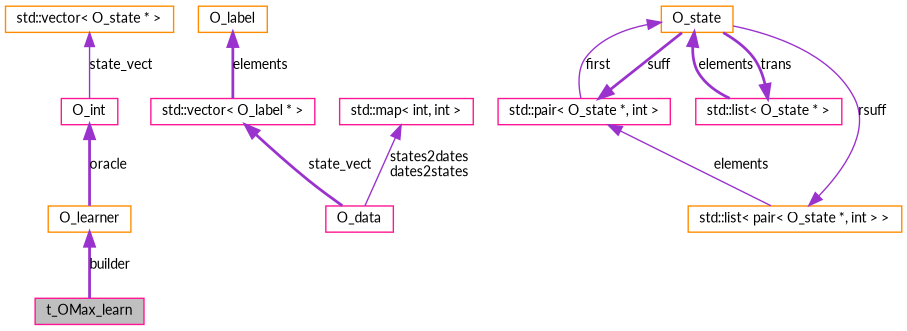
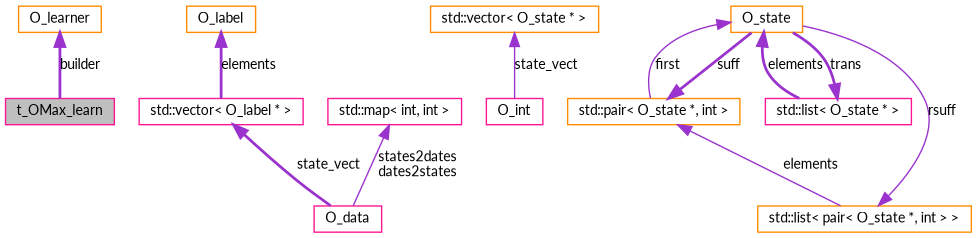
node "std::pair< O_state *, int >": color deeppink -> darkorange
edge "O_learner" -> "O_int": removed, label "oracle"
